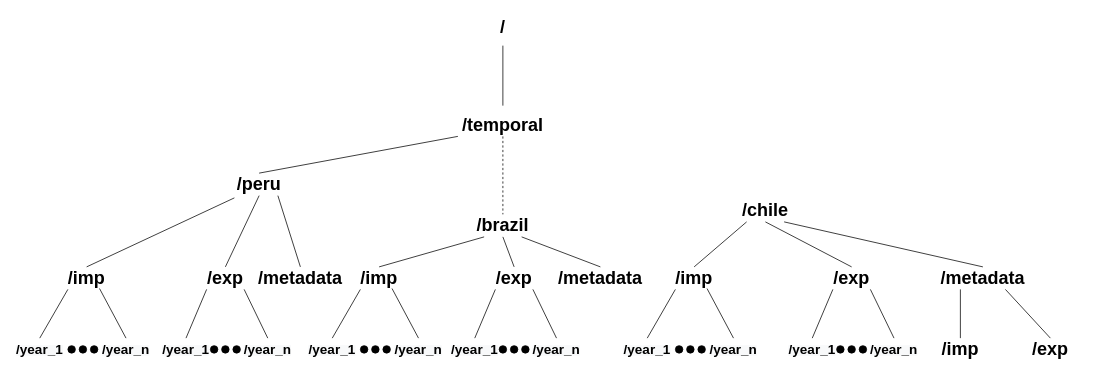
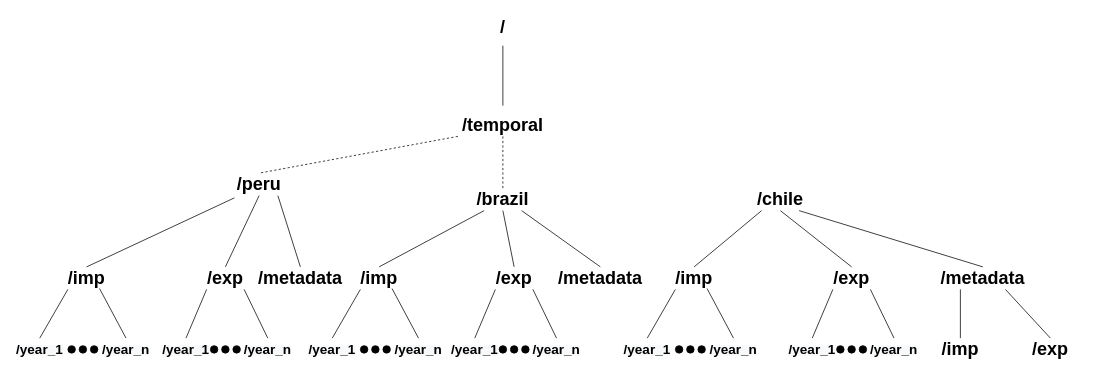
edge "/temporal" -- "/peru": style solid -> dashed
node "/chile": moved (765, 210) -> (780, 199)
node "/brazil": moved (503, 225) -> (503, 199)
